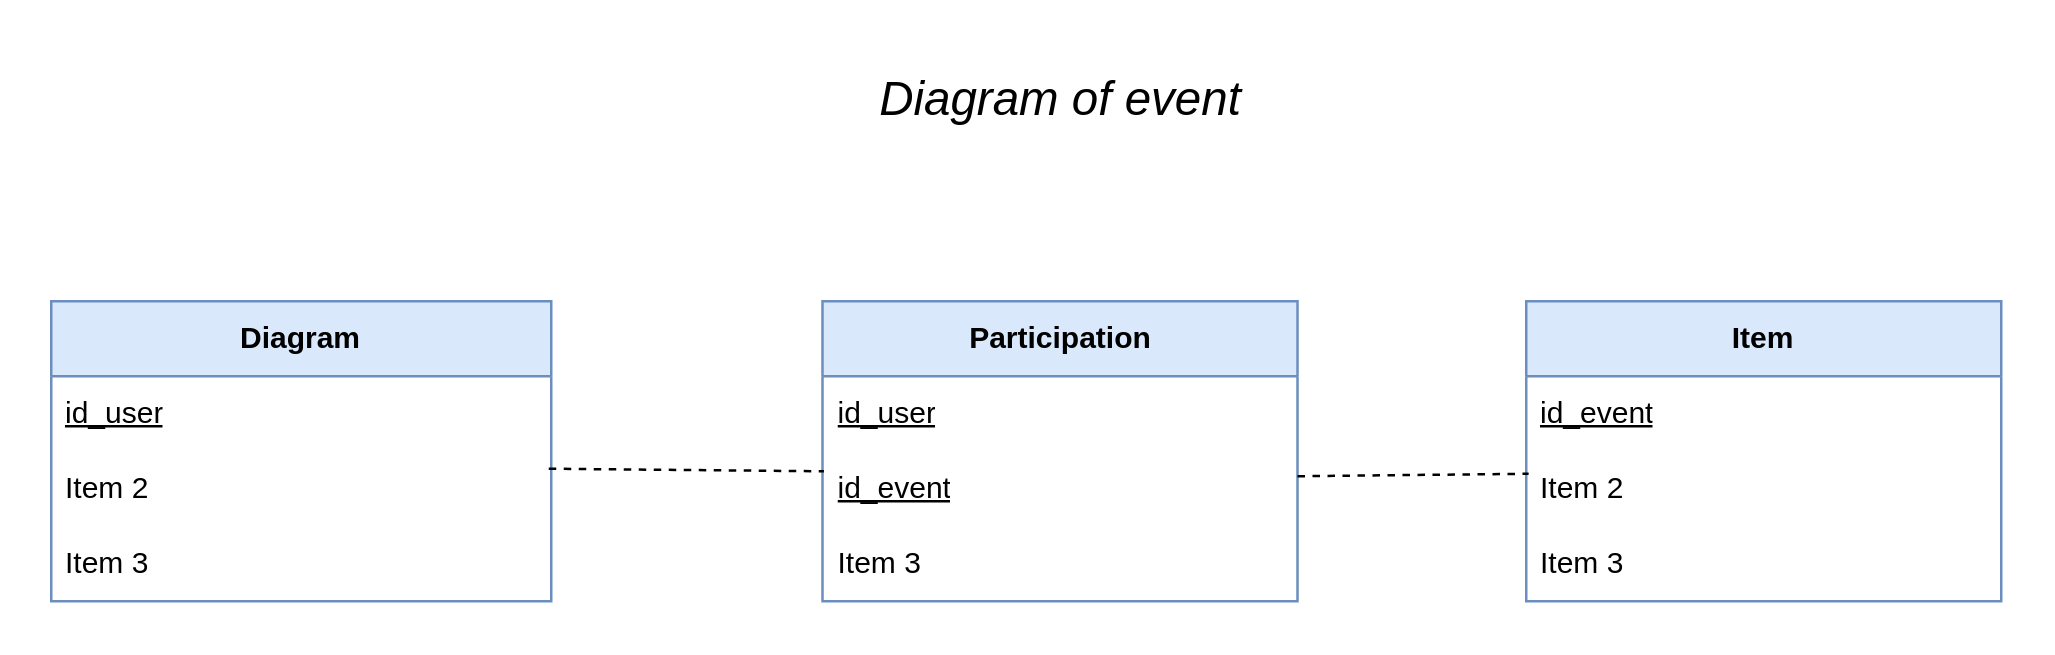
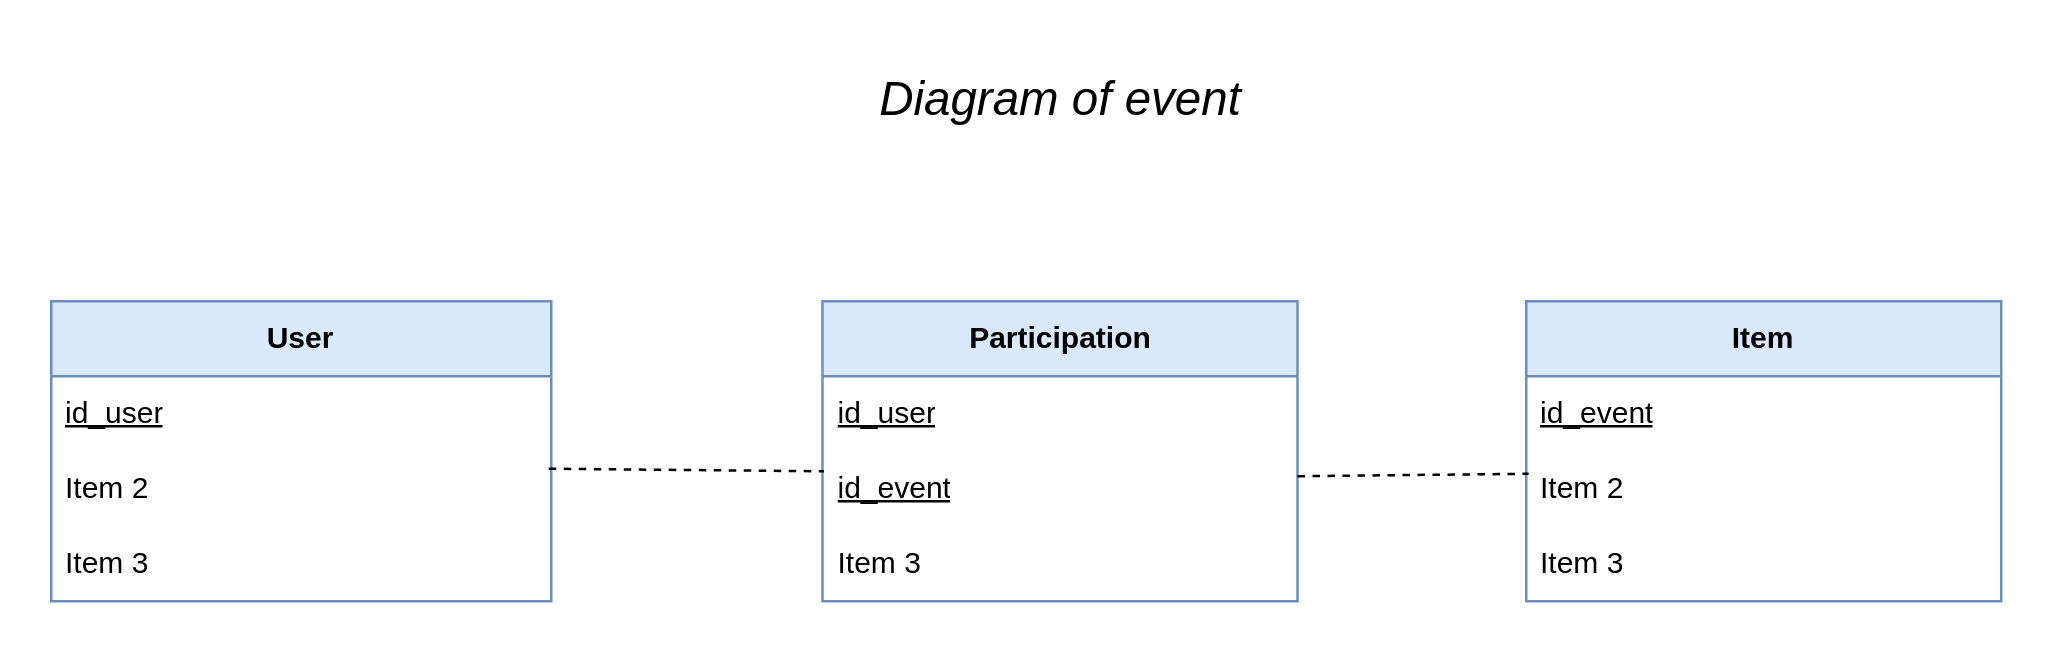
node "Diagram": label "Diagram" -> "User"
